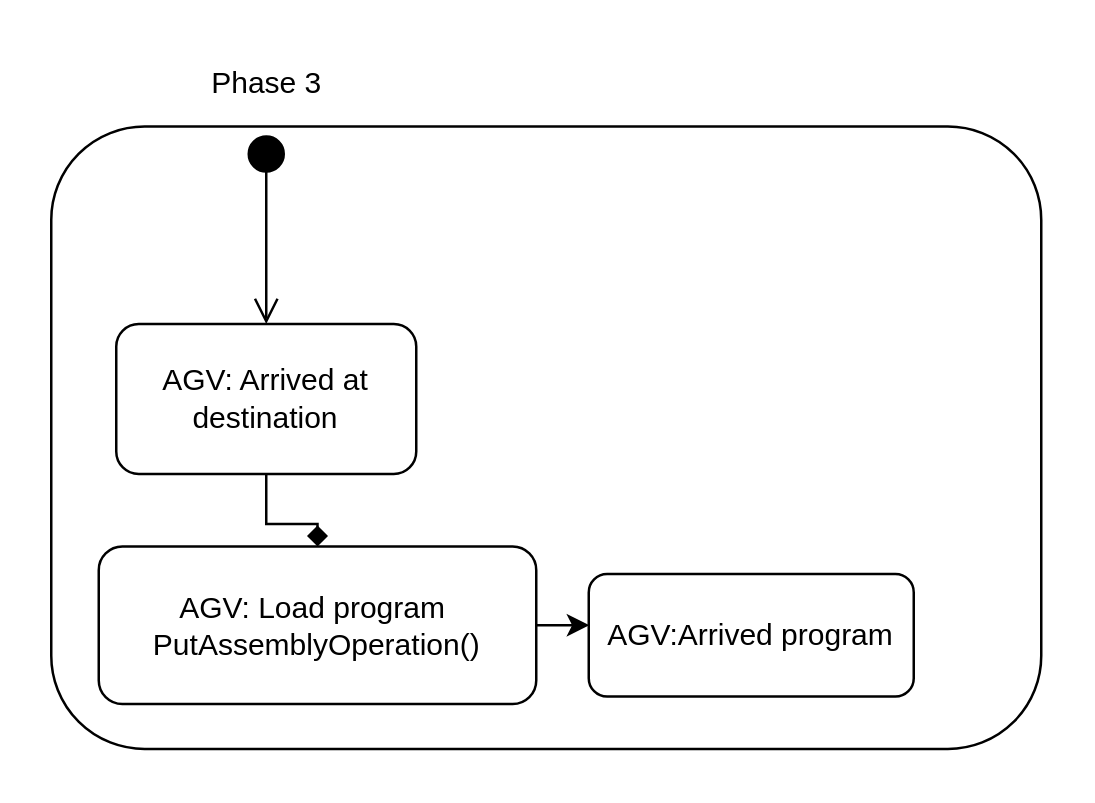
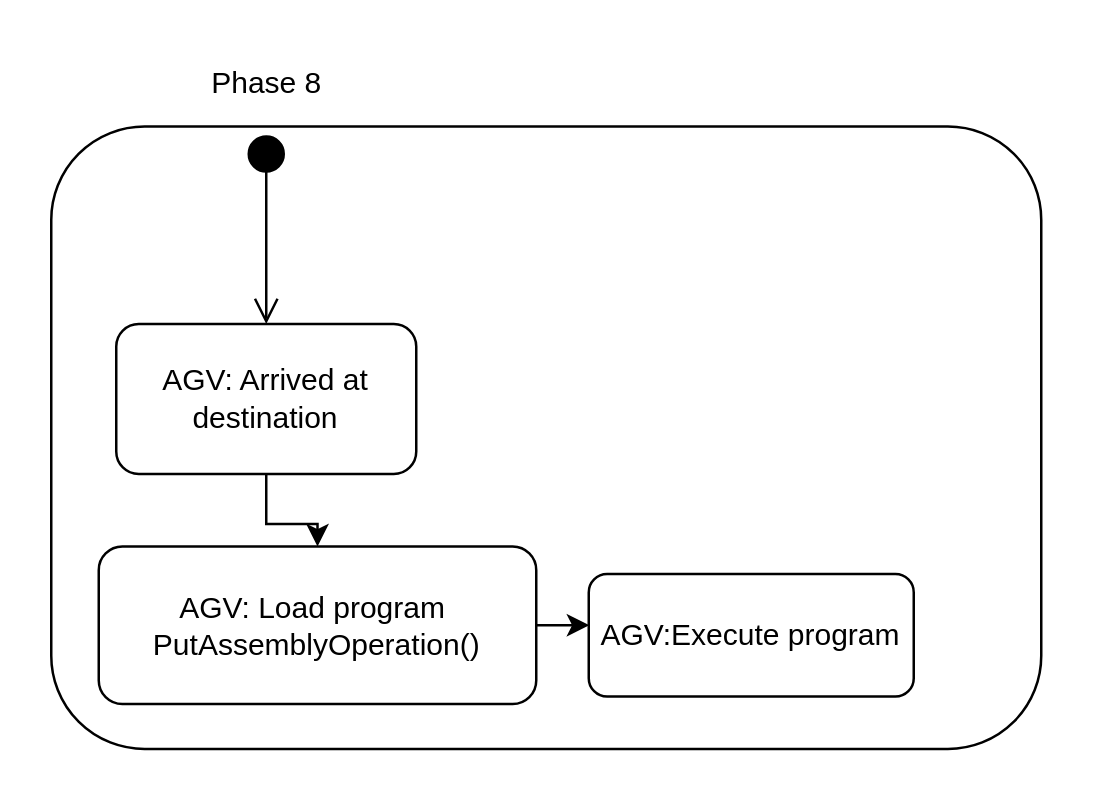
node "Phase 3": label "Phase 3" -> "Phase 8"
edge "AGV: Arrived at destination" -> "AGV: Load program PutAssemblyOperation()": arrowhead diamond -> classic
node "AGV:Arrived program": label "AGV:Arrived program" -> "AGV:Execute program"
